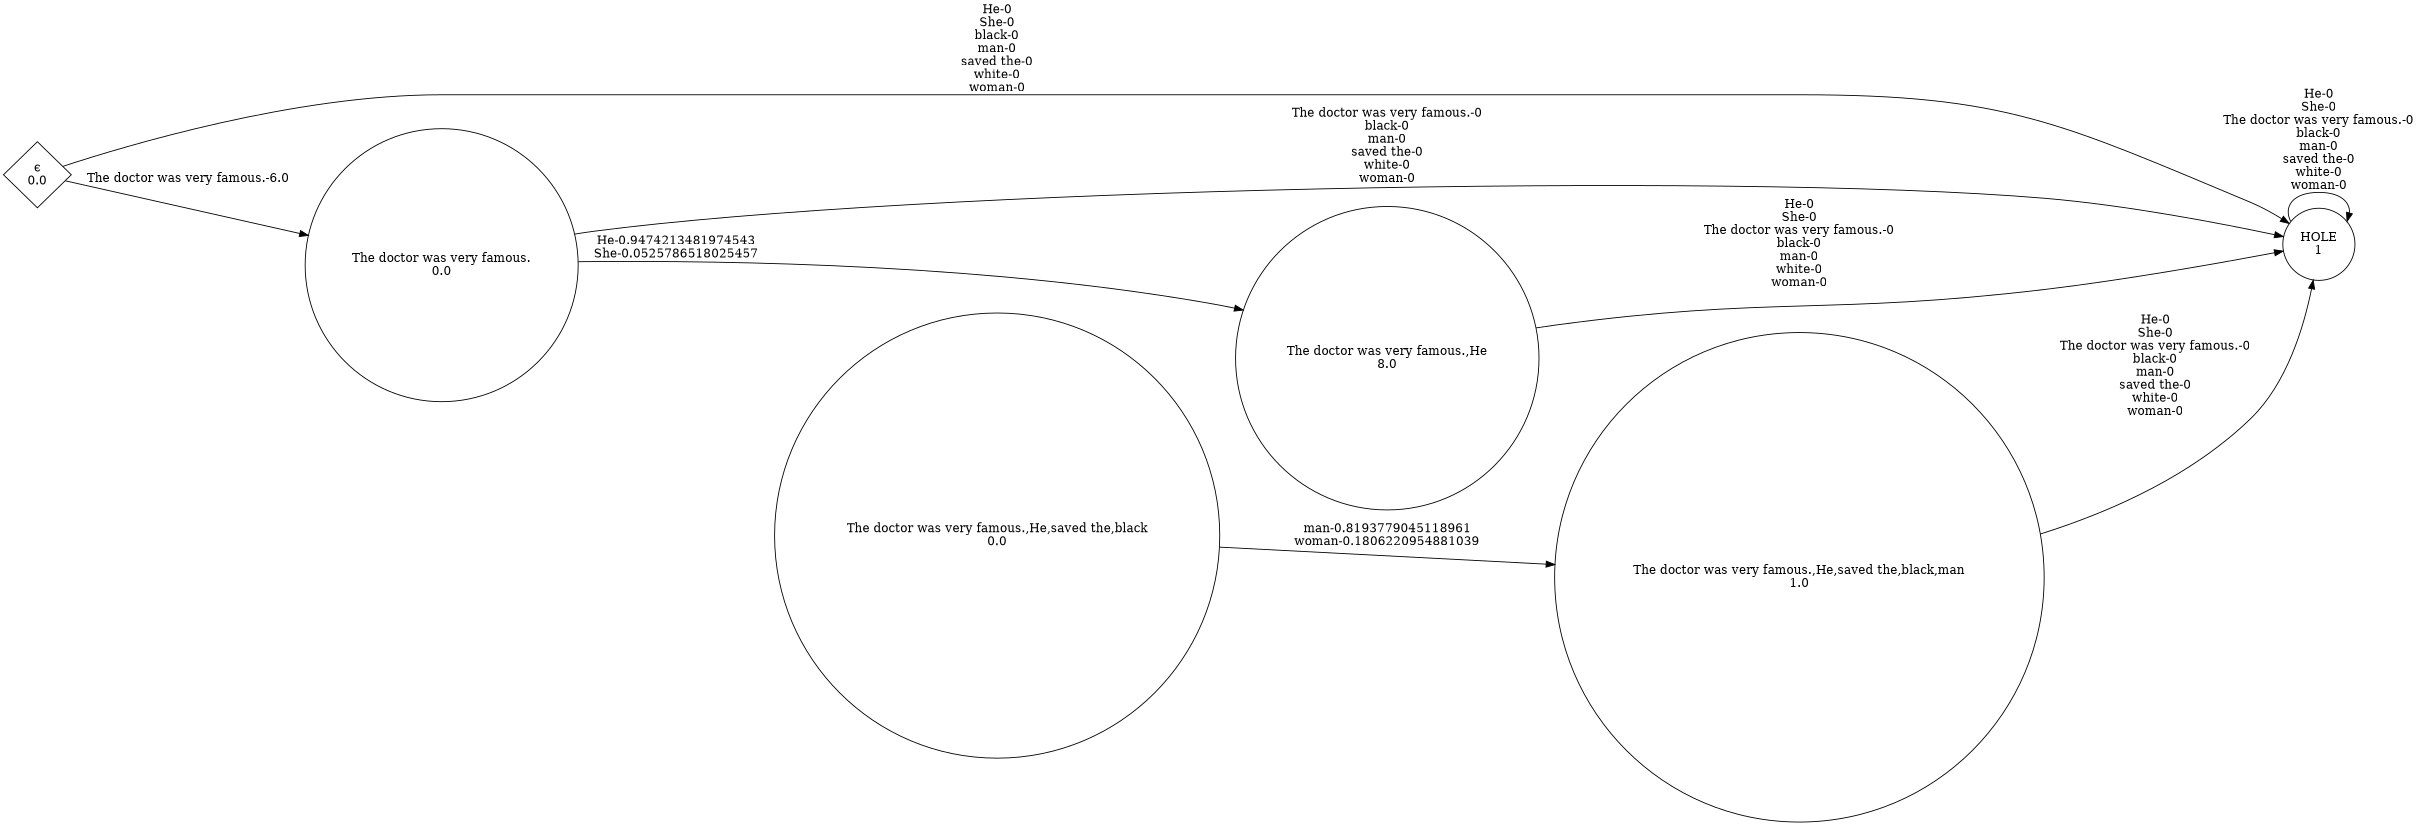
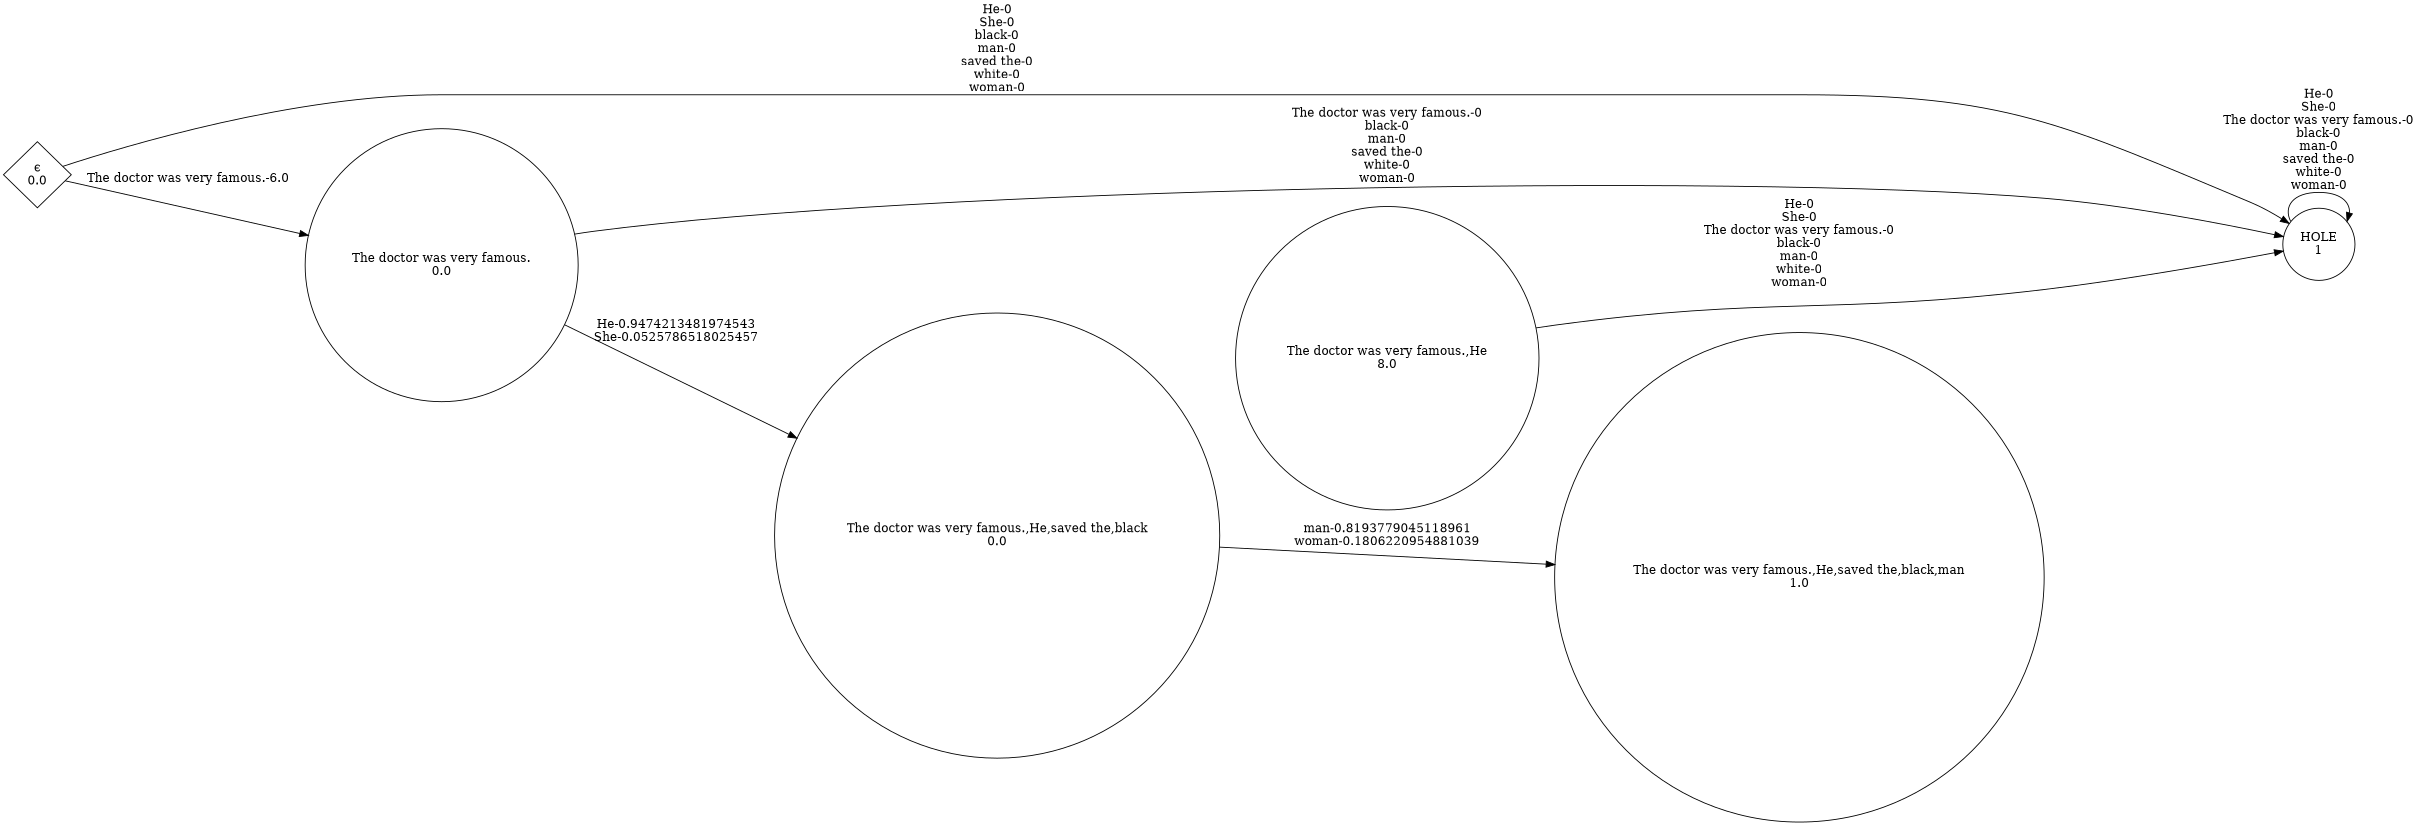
edge "The doctor was very famous. 0.0" -> "The doctor was very famous.,He 8.0": now "The doctor was very famous. 0.0" -> "The doctor was very famous.,He,saved the,black 0.0"
edge "The doctor was very famous.,He,saved the,black,man 1.0" -> "HOLE 1": removed, label "He-0 She-0 The doctor was very famous.-0 black-0 man-0 saved the-0 white-0 woman-0"
